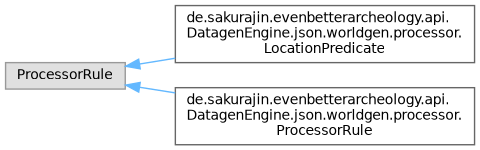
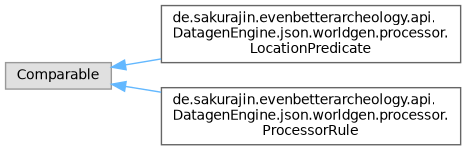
node "ProcessorRule": label "ProcessorRule" -> "Comparable"
